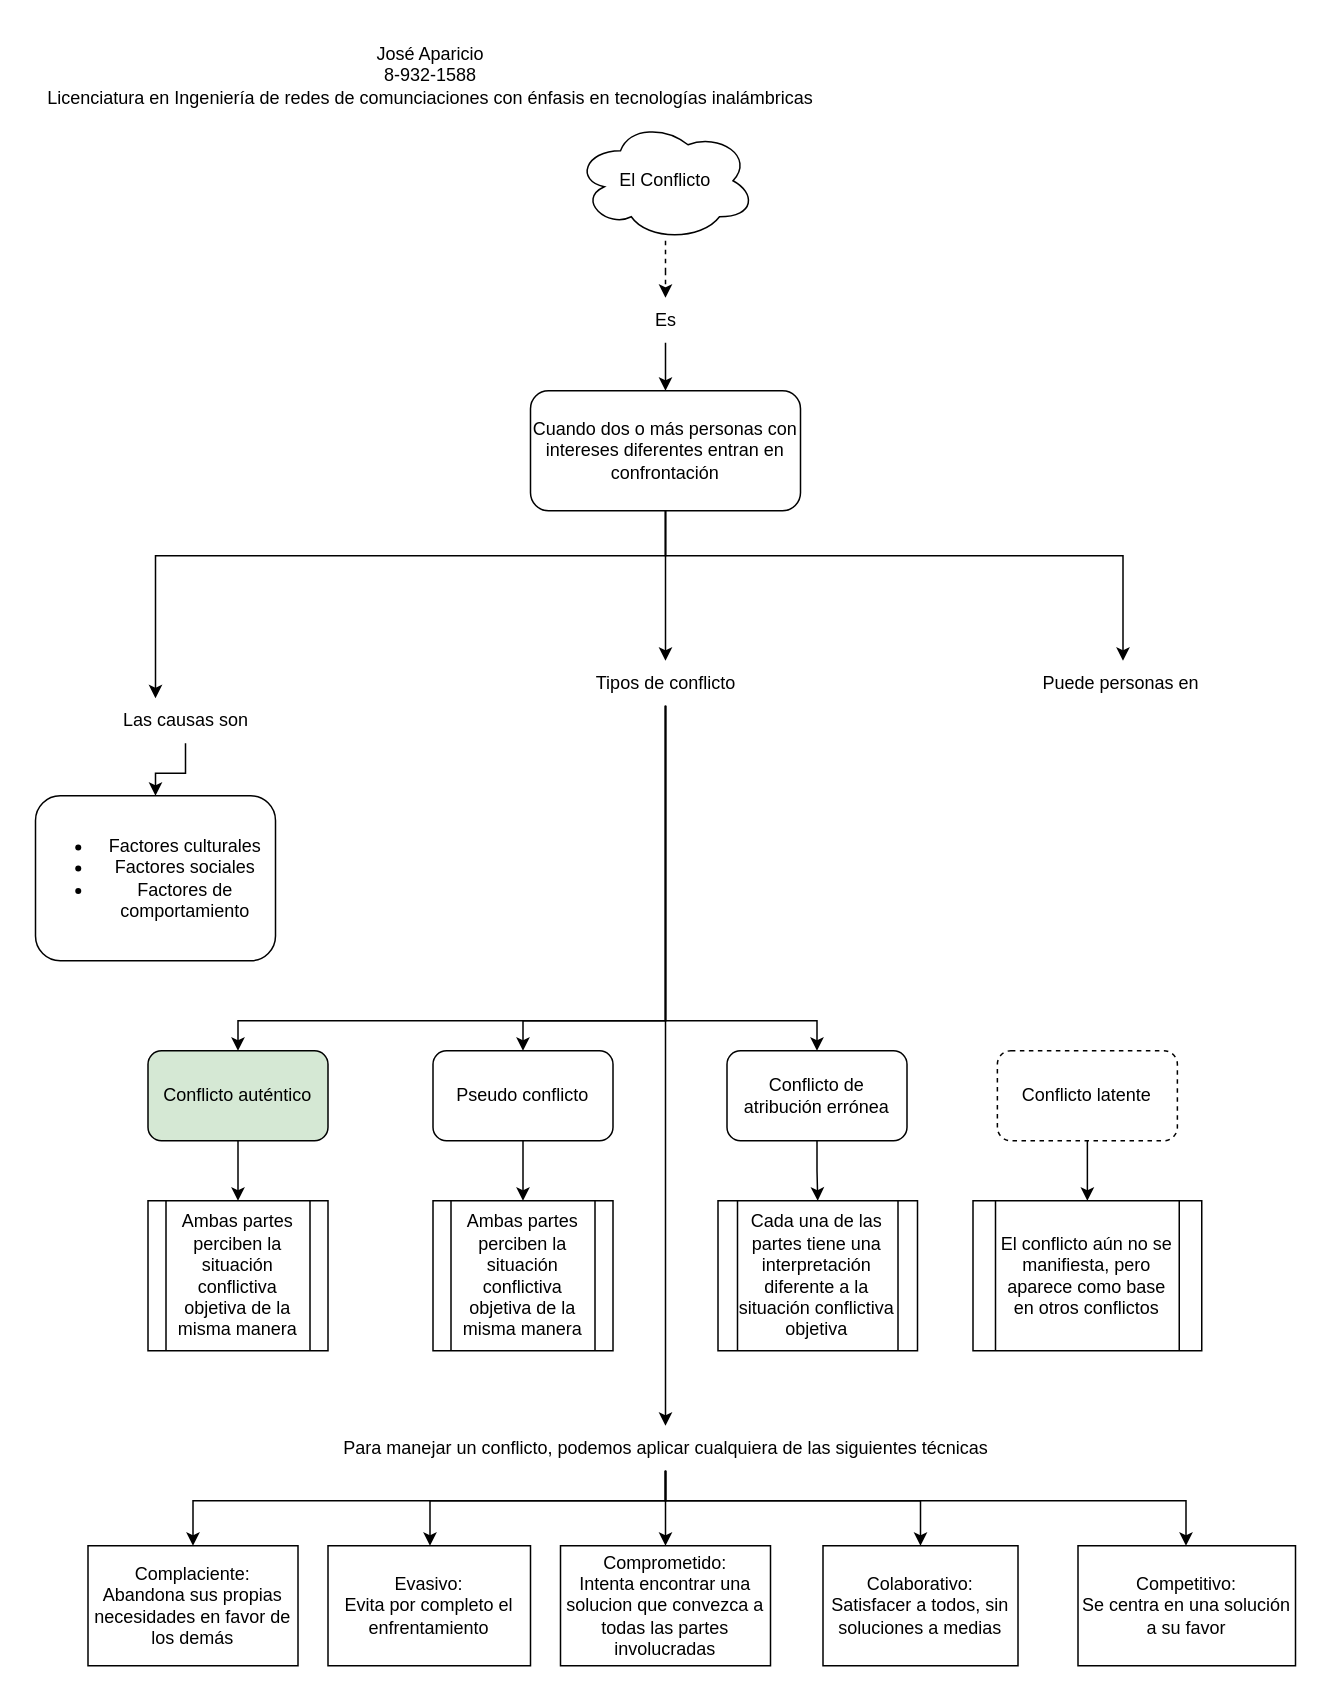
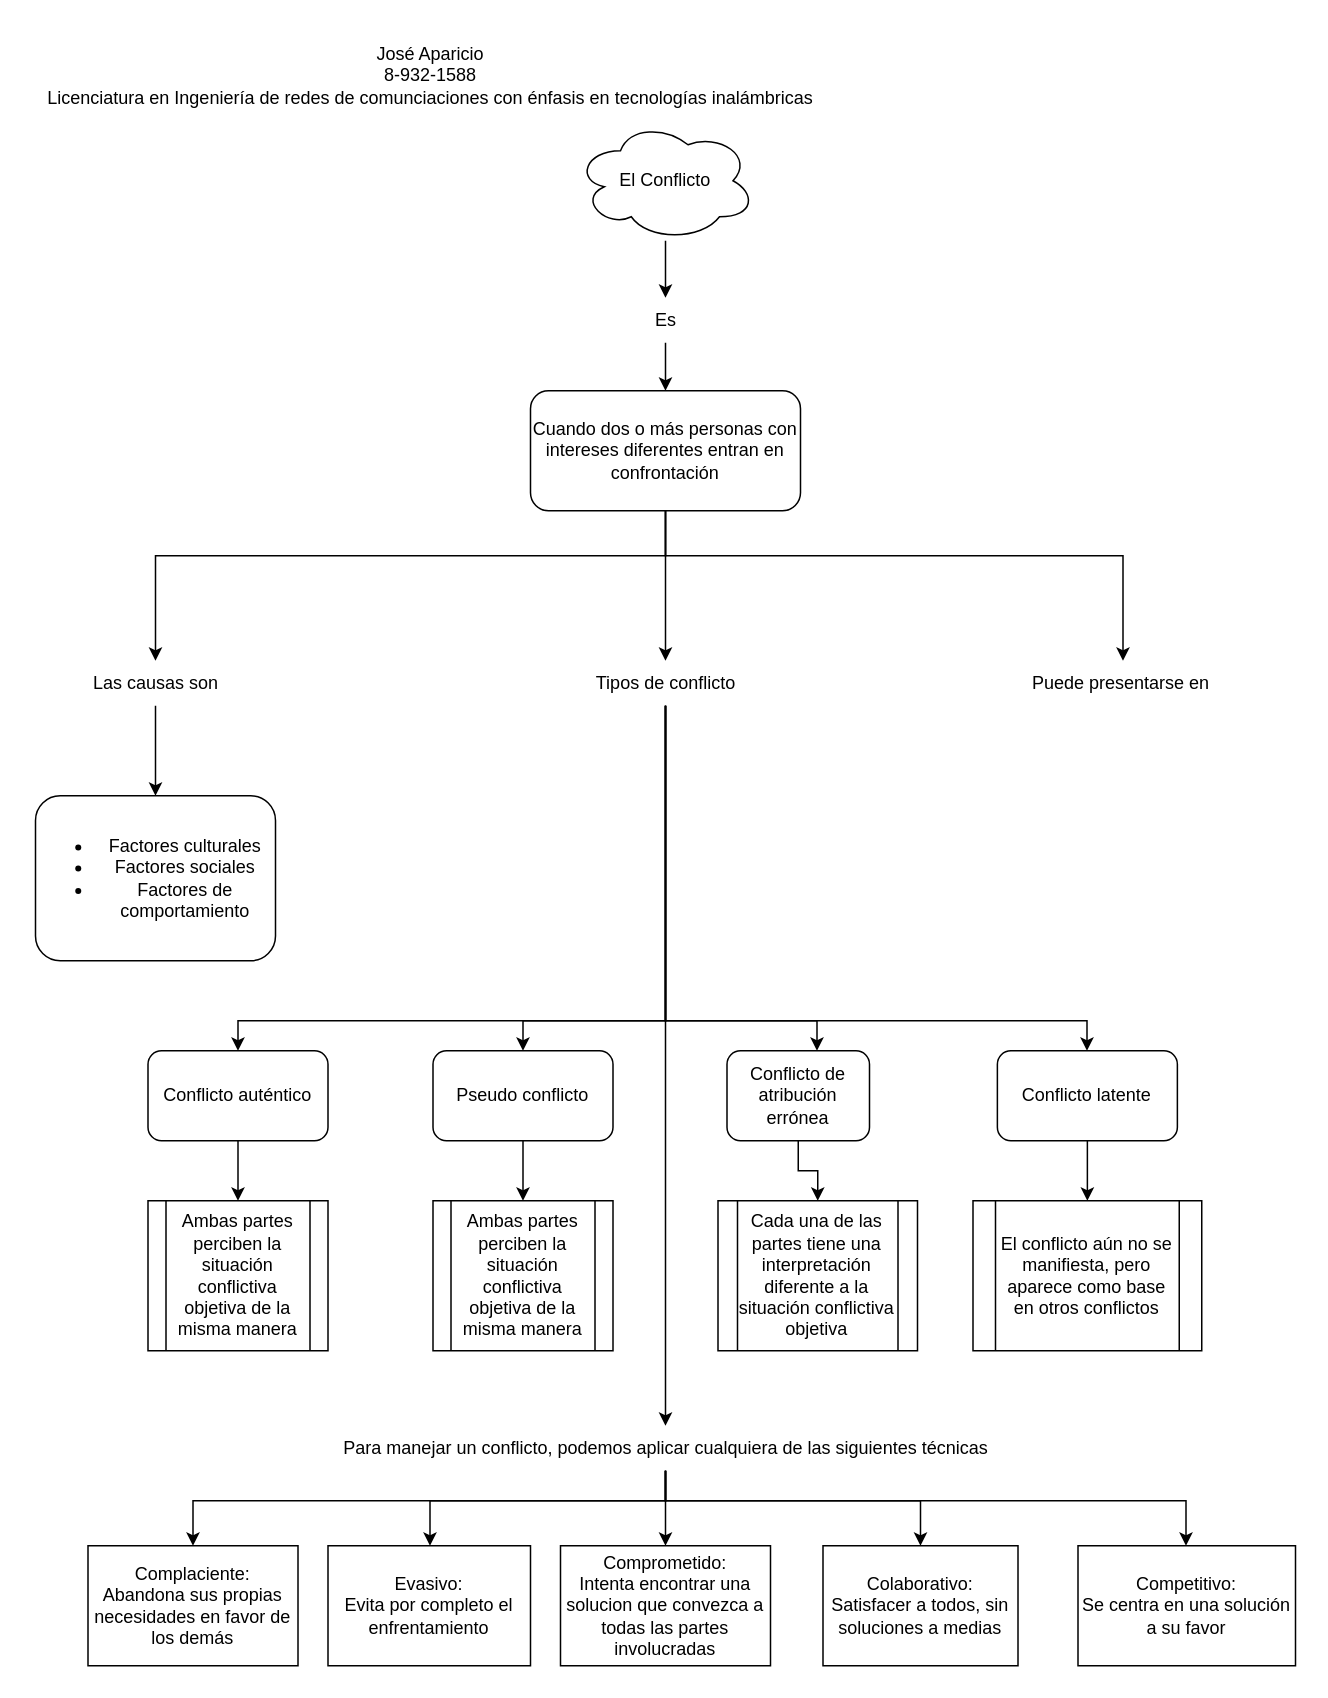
edge "El Conflicto" -> "Es": style dashed -> solid
node "Puede personas en": label "Puede personas en" -> "Puede presentarse en"
node "Las causas son": moved (185, 721) -> (155, 683)
edge "Tipos de conflicto" -> "Conflicto latente": added
node "Conflicto auténtico": fillcolor #d5e8d4 -> #ffffff
node "Conflicto de atribución errónea": size 180x90 -> 143x90
node "Conflicto latente": style dashed -> solid
